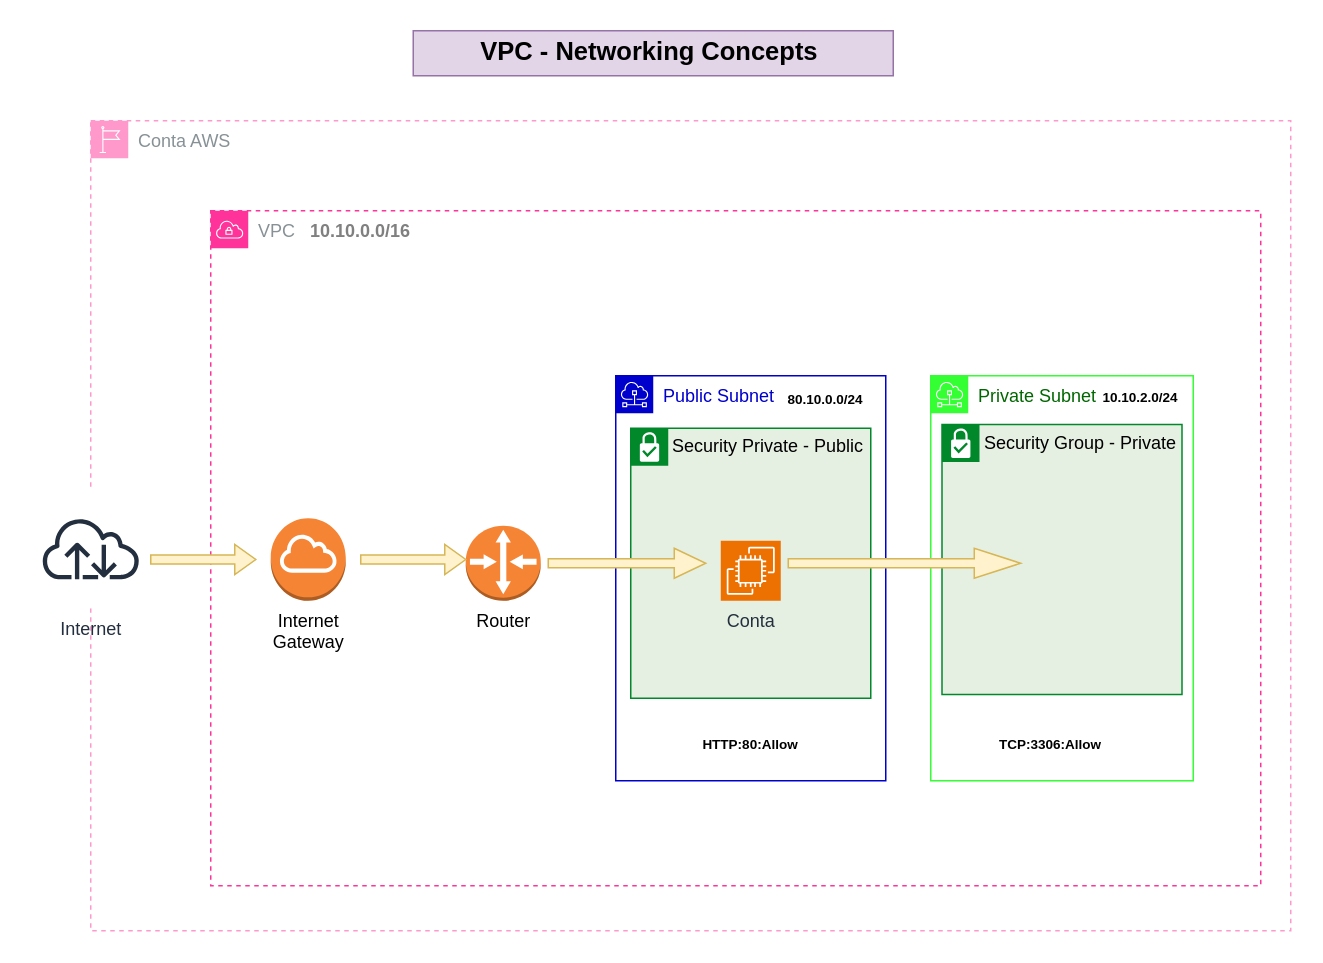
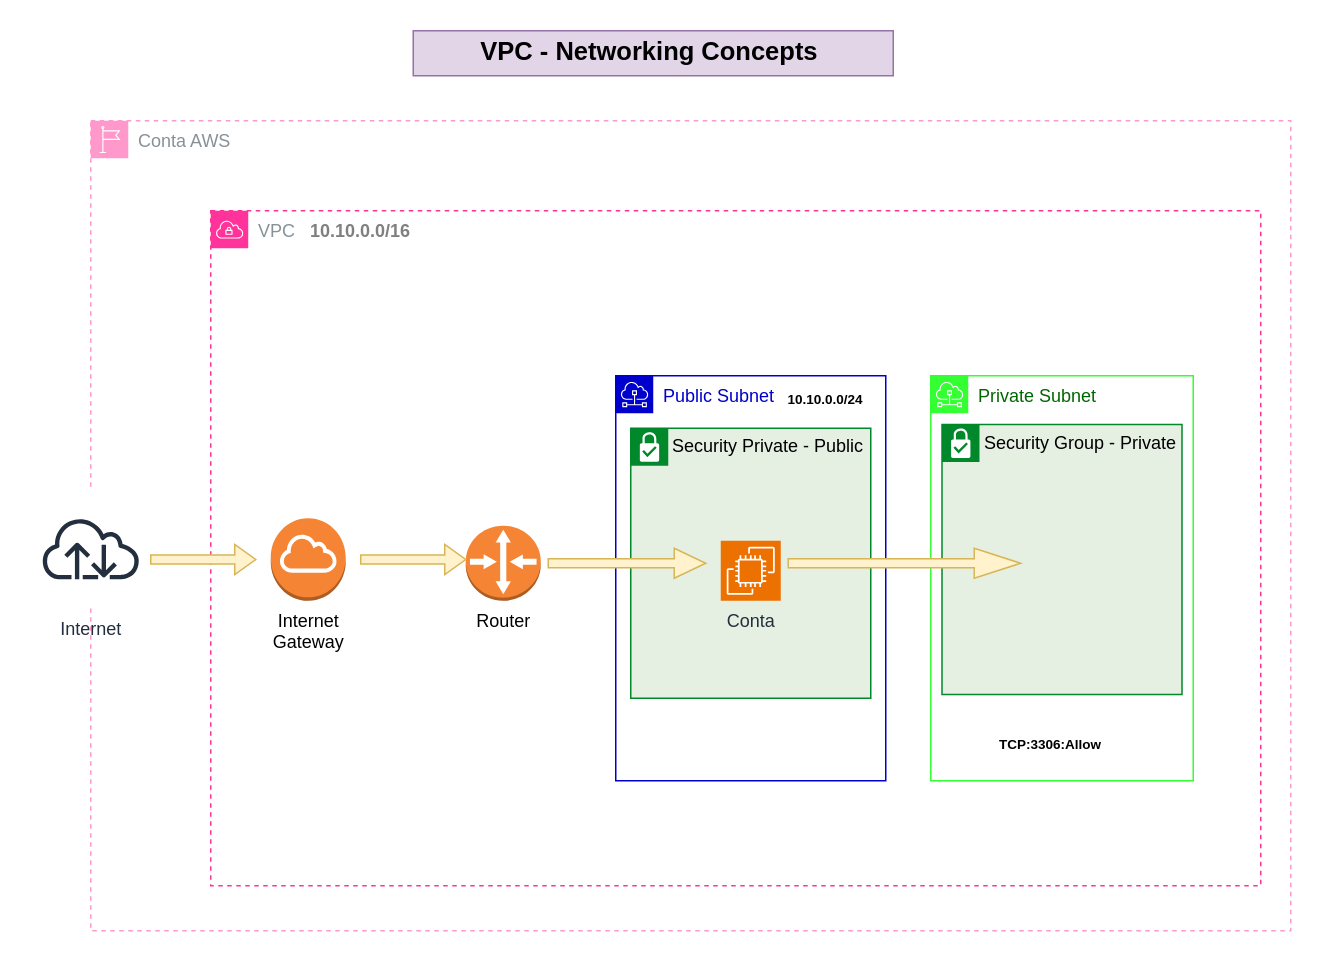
node "10.10.2.0/24": removed
node "80.10.0.0/24": label "80.10.0.0/24" -> "10.10.0.0/24"
node "HTTP:80:Allow": removed
